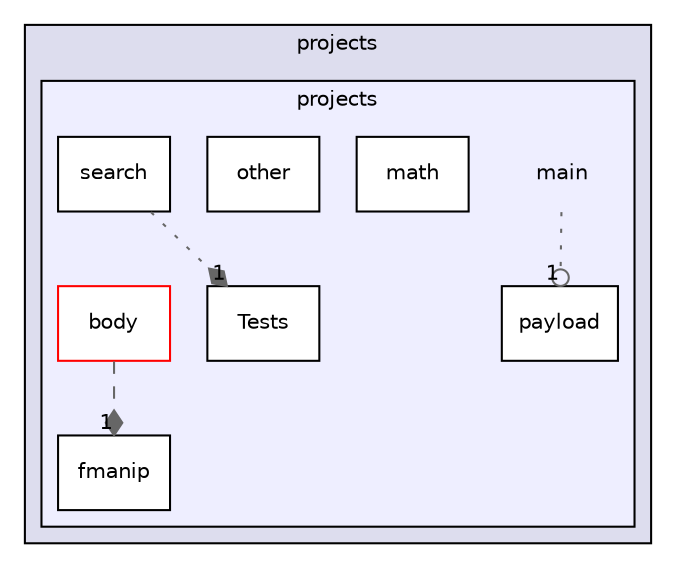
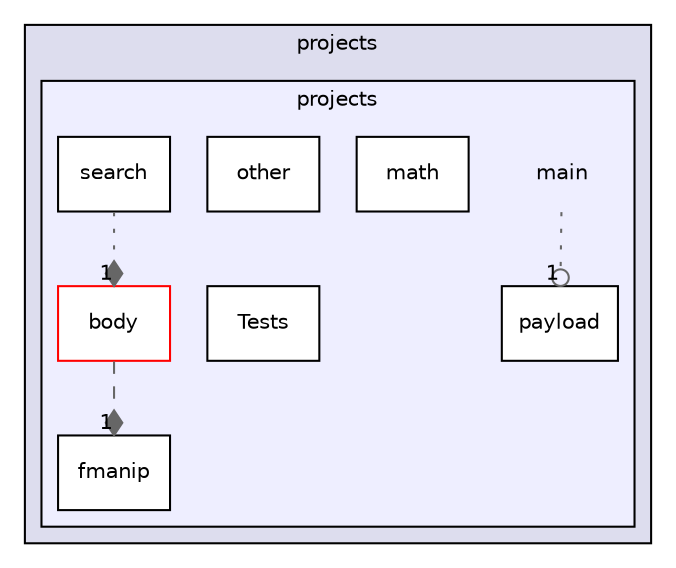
edge "search" -> "Tests": now "search" -> "body"
